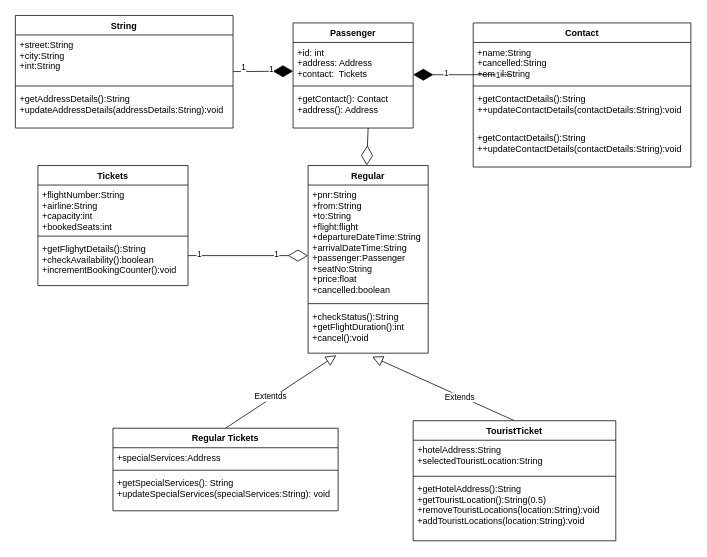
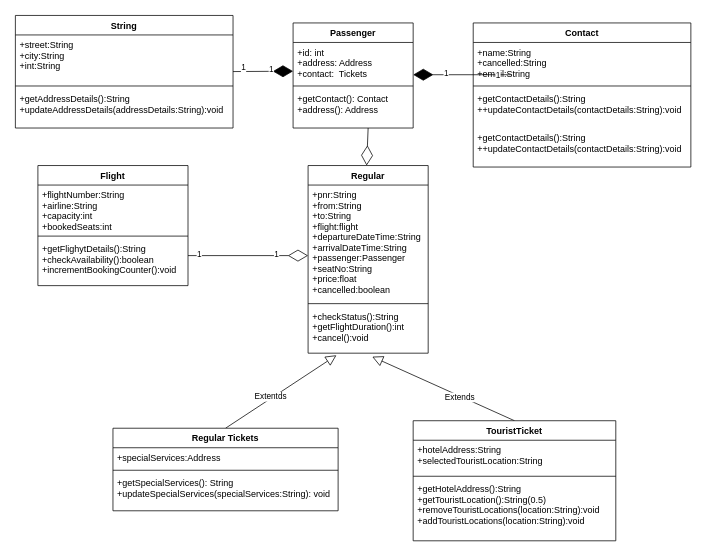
node "Tickets": label "Tickets" -> "Flight"
